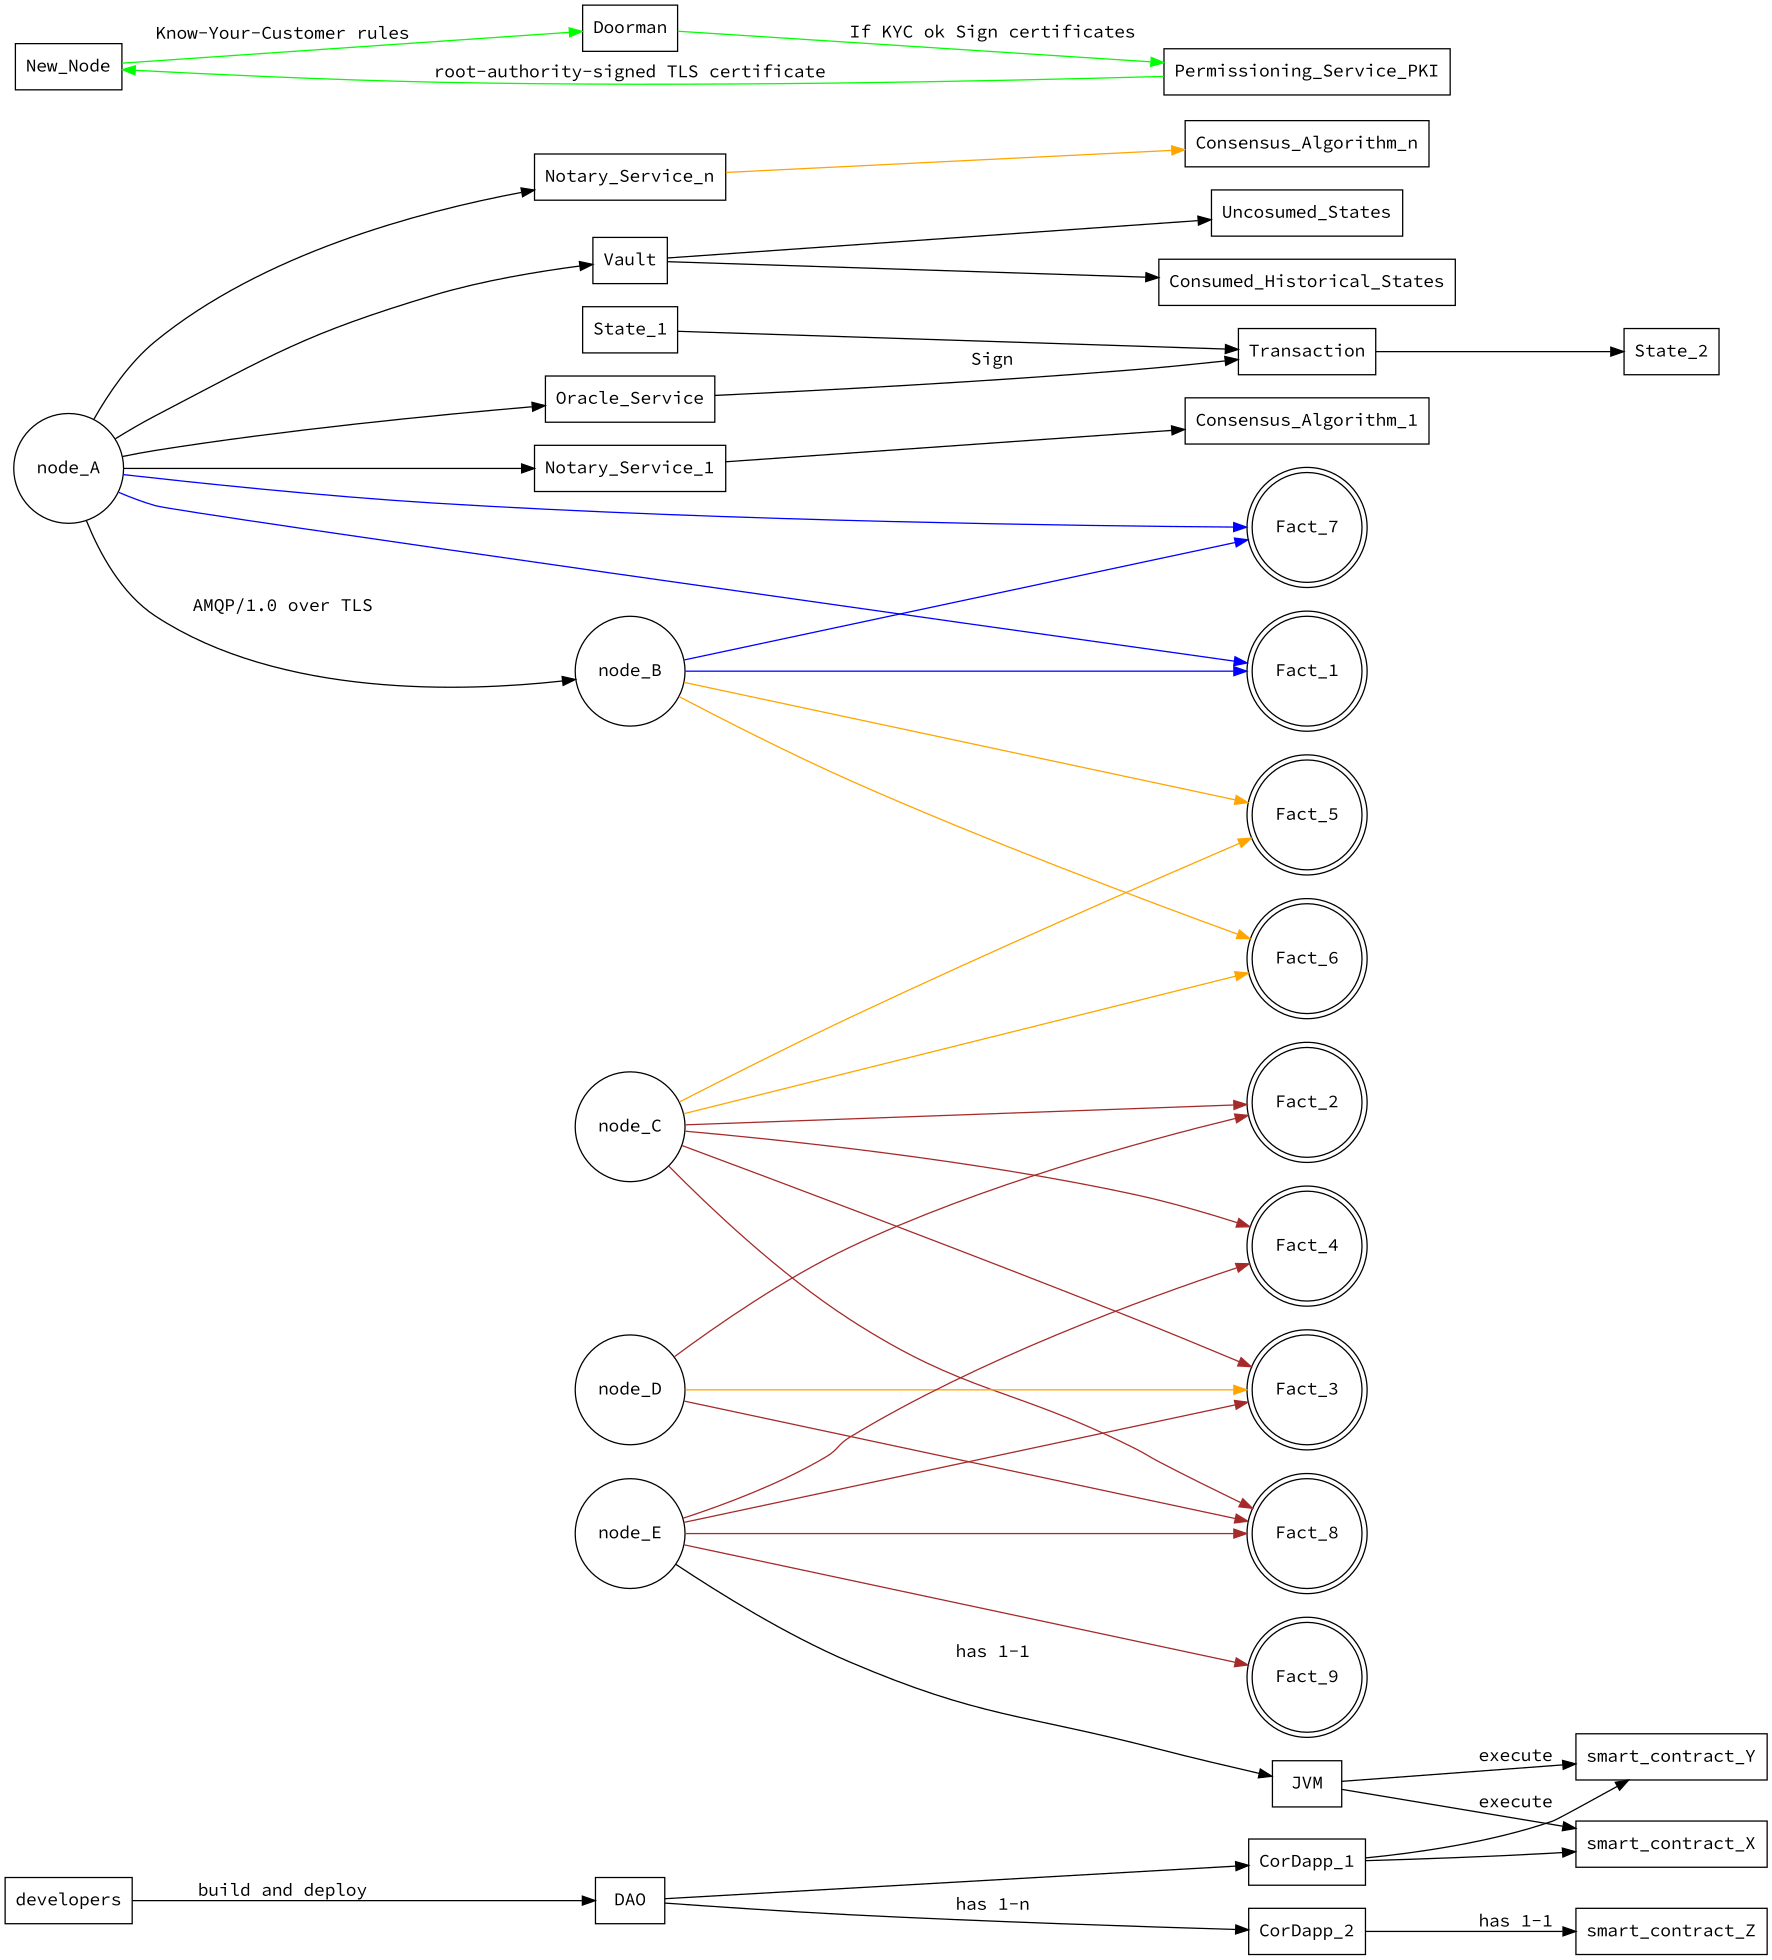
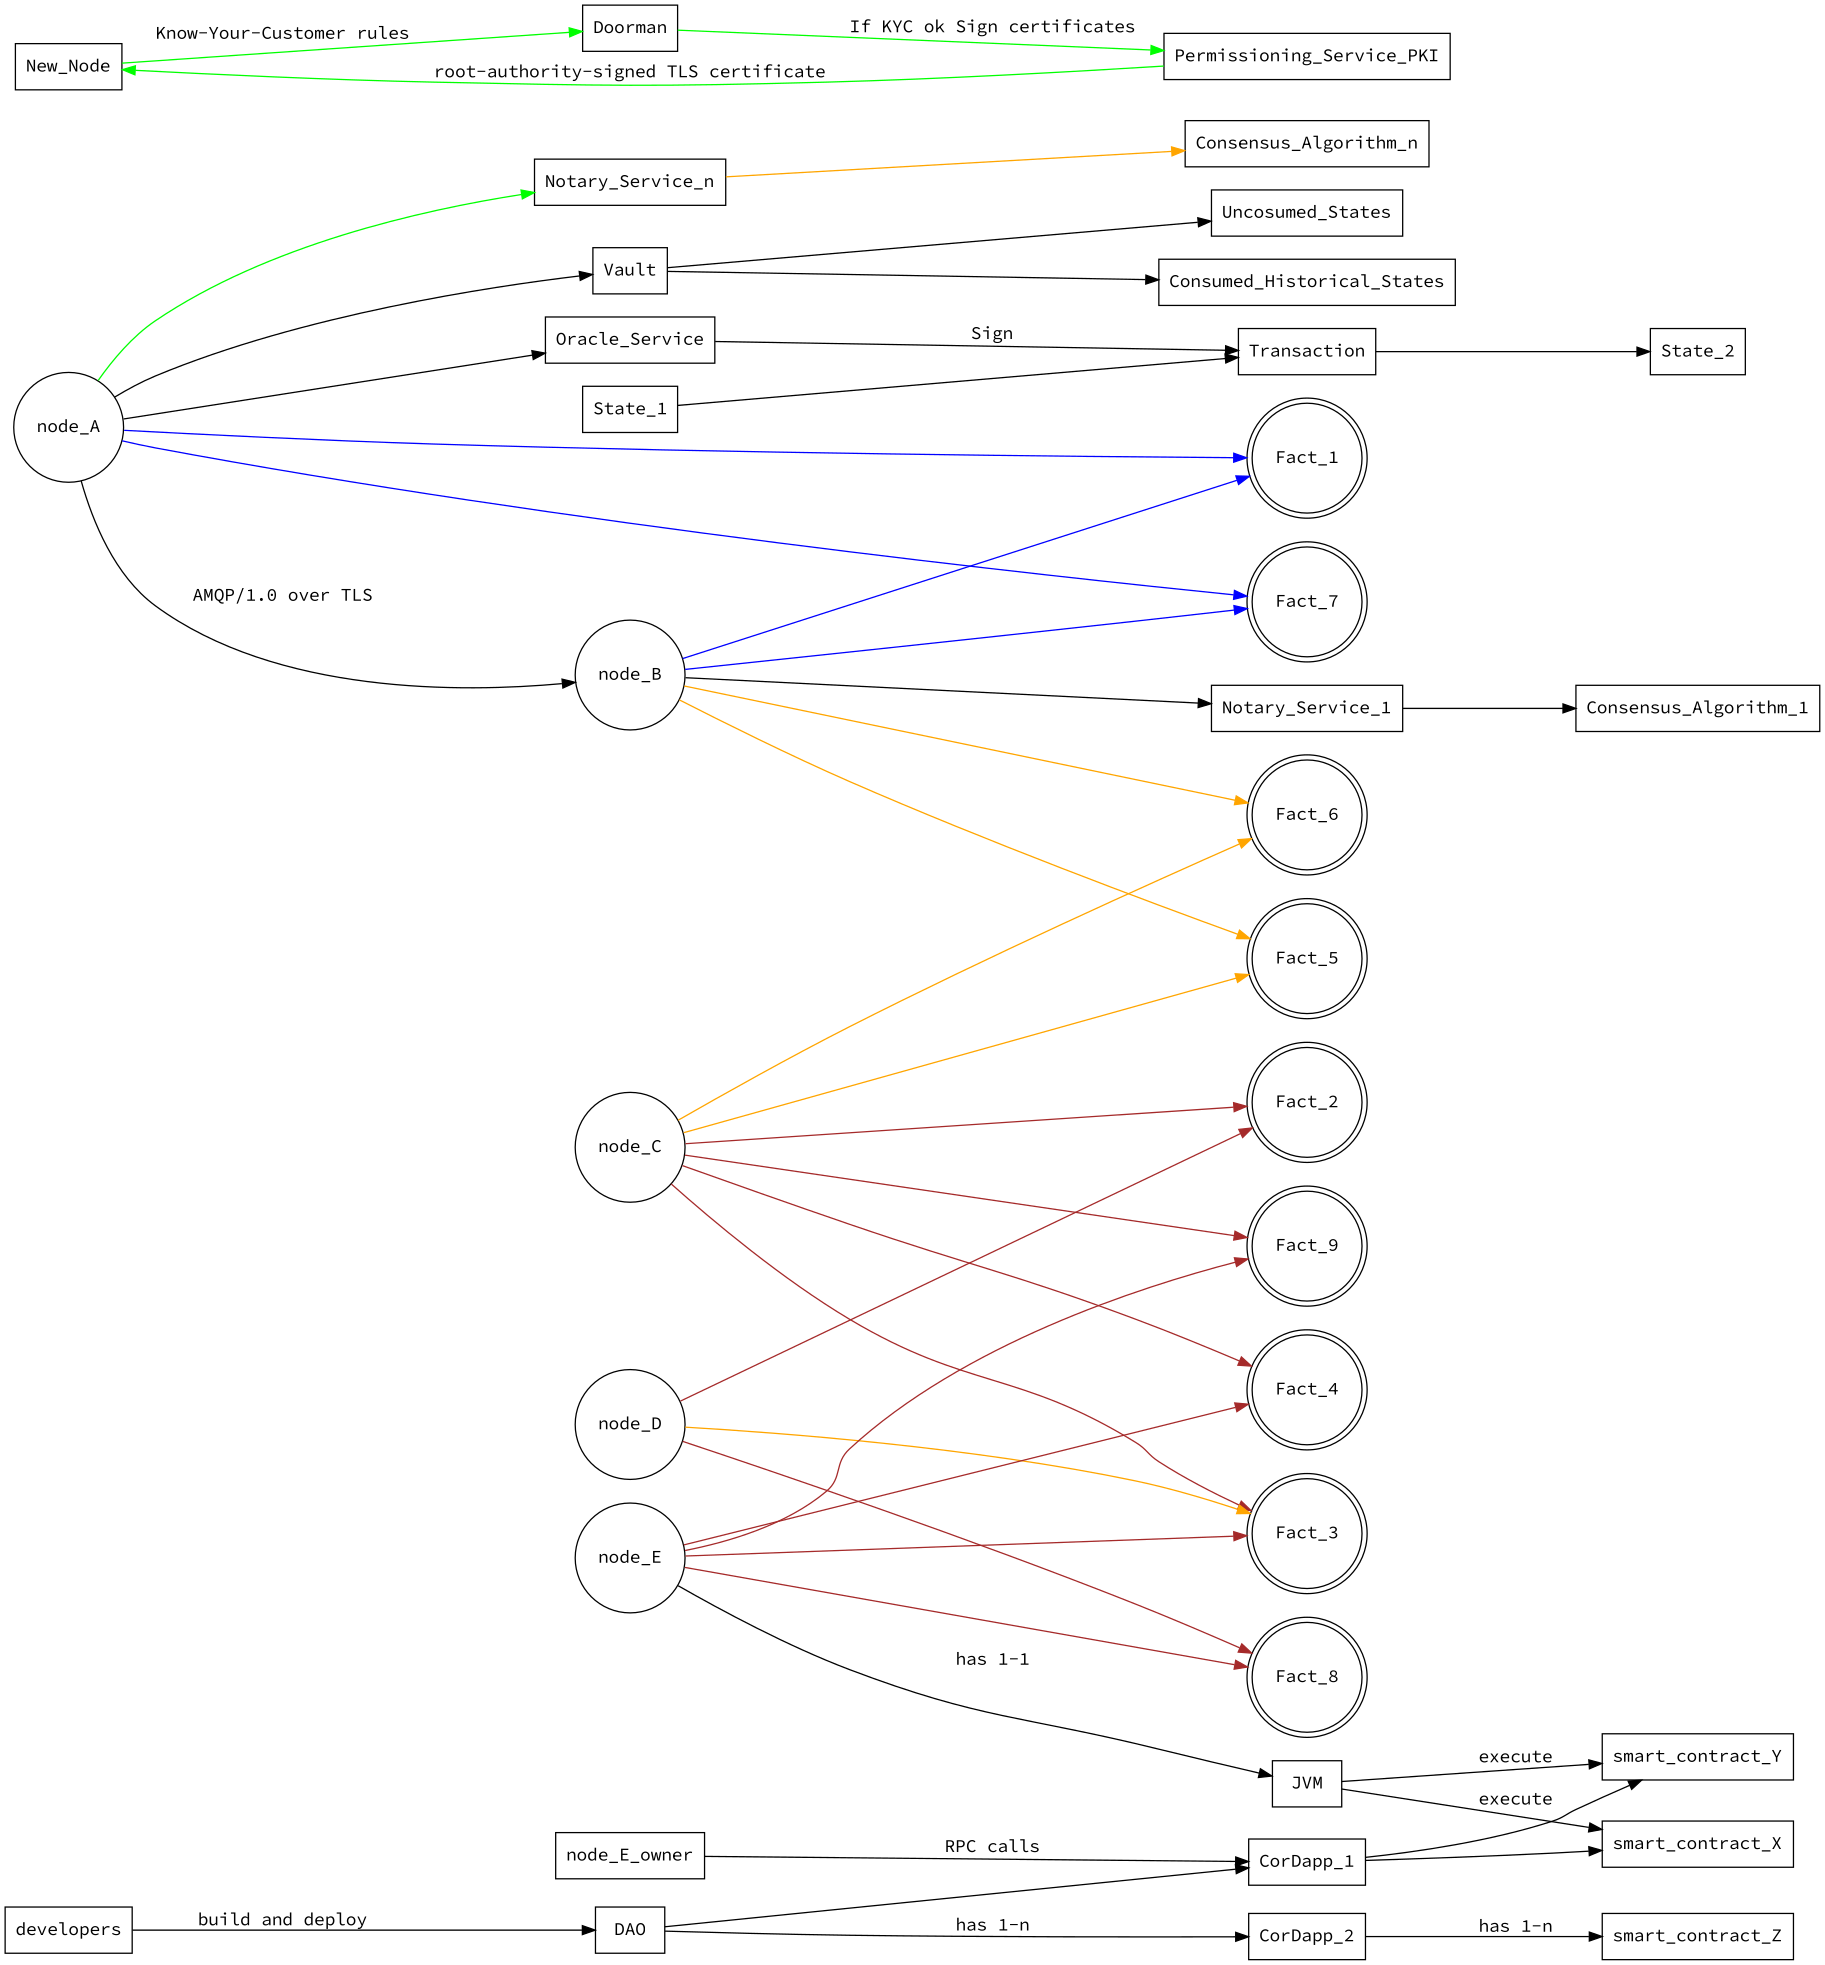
edge "node_A" -> "Notary_Service_n": color black -> green
edge "node_A" -> "Notary_Service_1": now "node_B" -> "Notary_Service_1"
edge "node_C" -> "Fact_8": now "node_C" -> "Fact_9"
node "node_E_owner": added
edge "CorDapp_2" -> "smart_contract_Z": label "has 1-1" -> "has 1-n"
